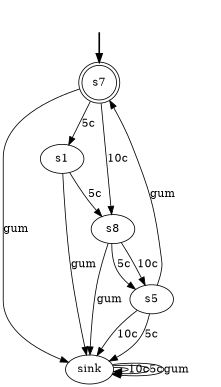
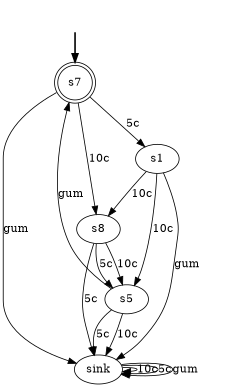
edge "s1" -> "s8": label "5c" -> "10c"
edge "s1" -> "s5": added, label "10c"
edge "s8" -> "sink": label "gum" -> "5c"
